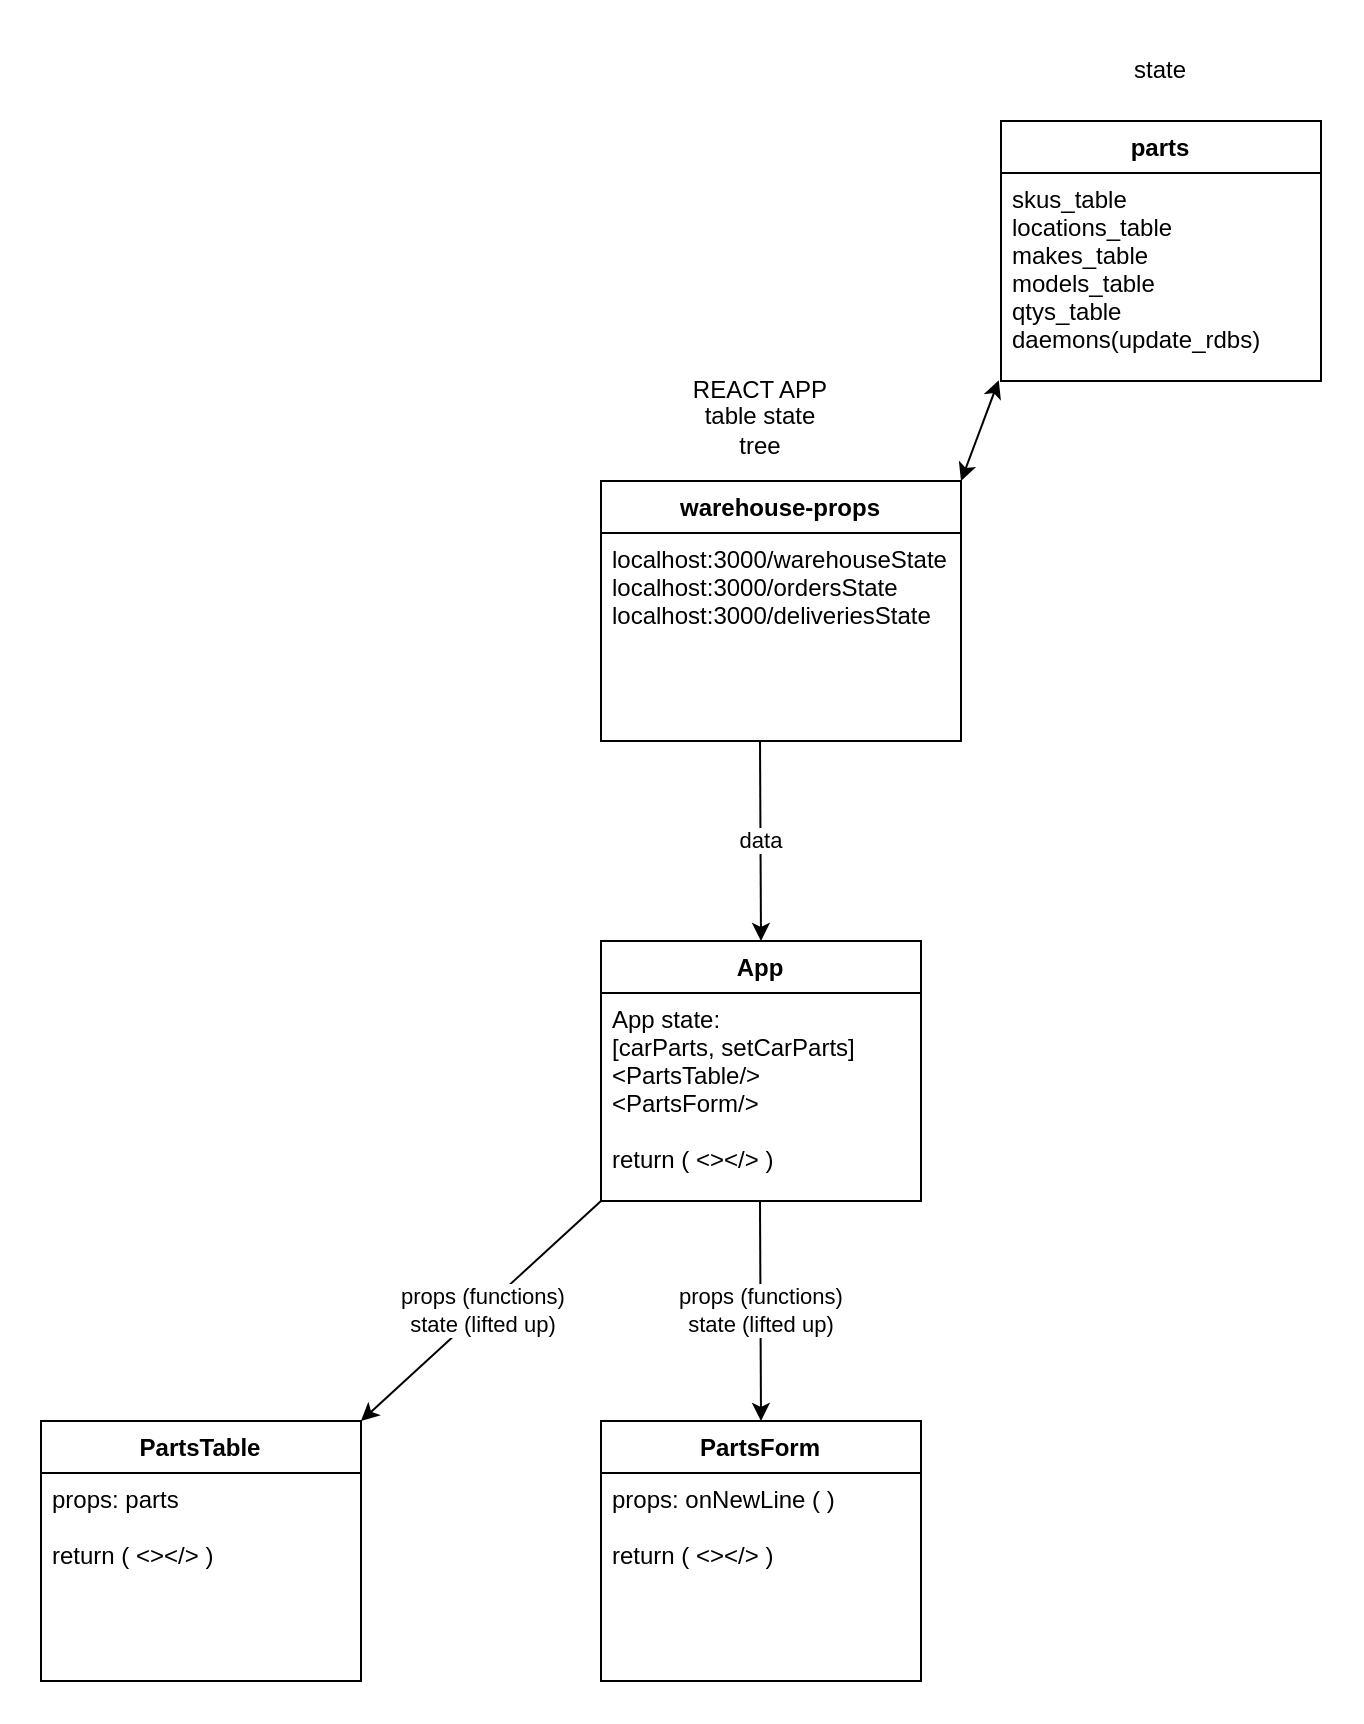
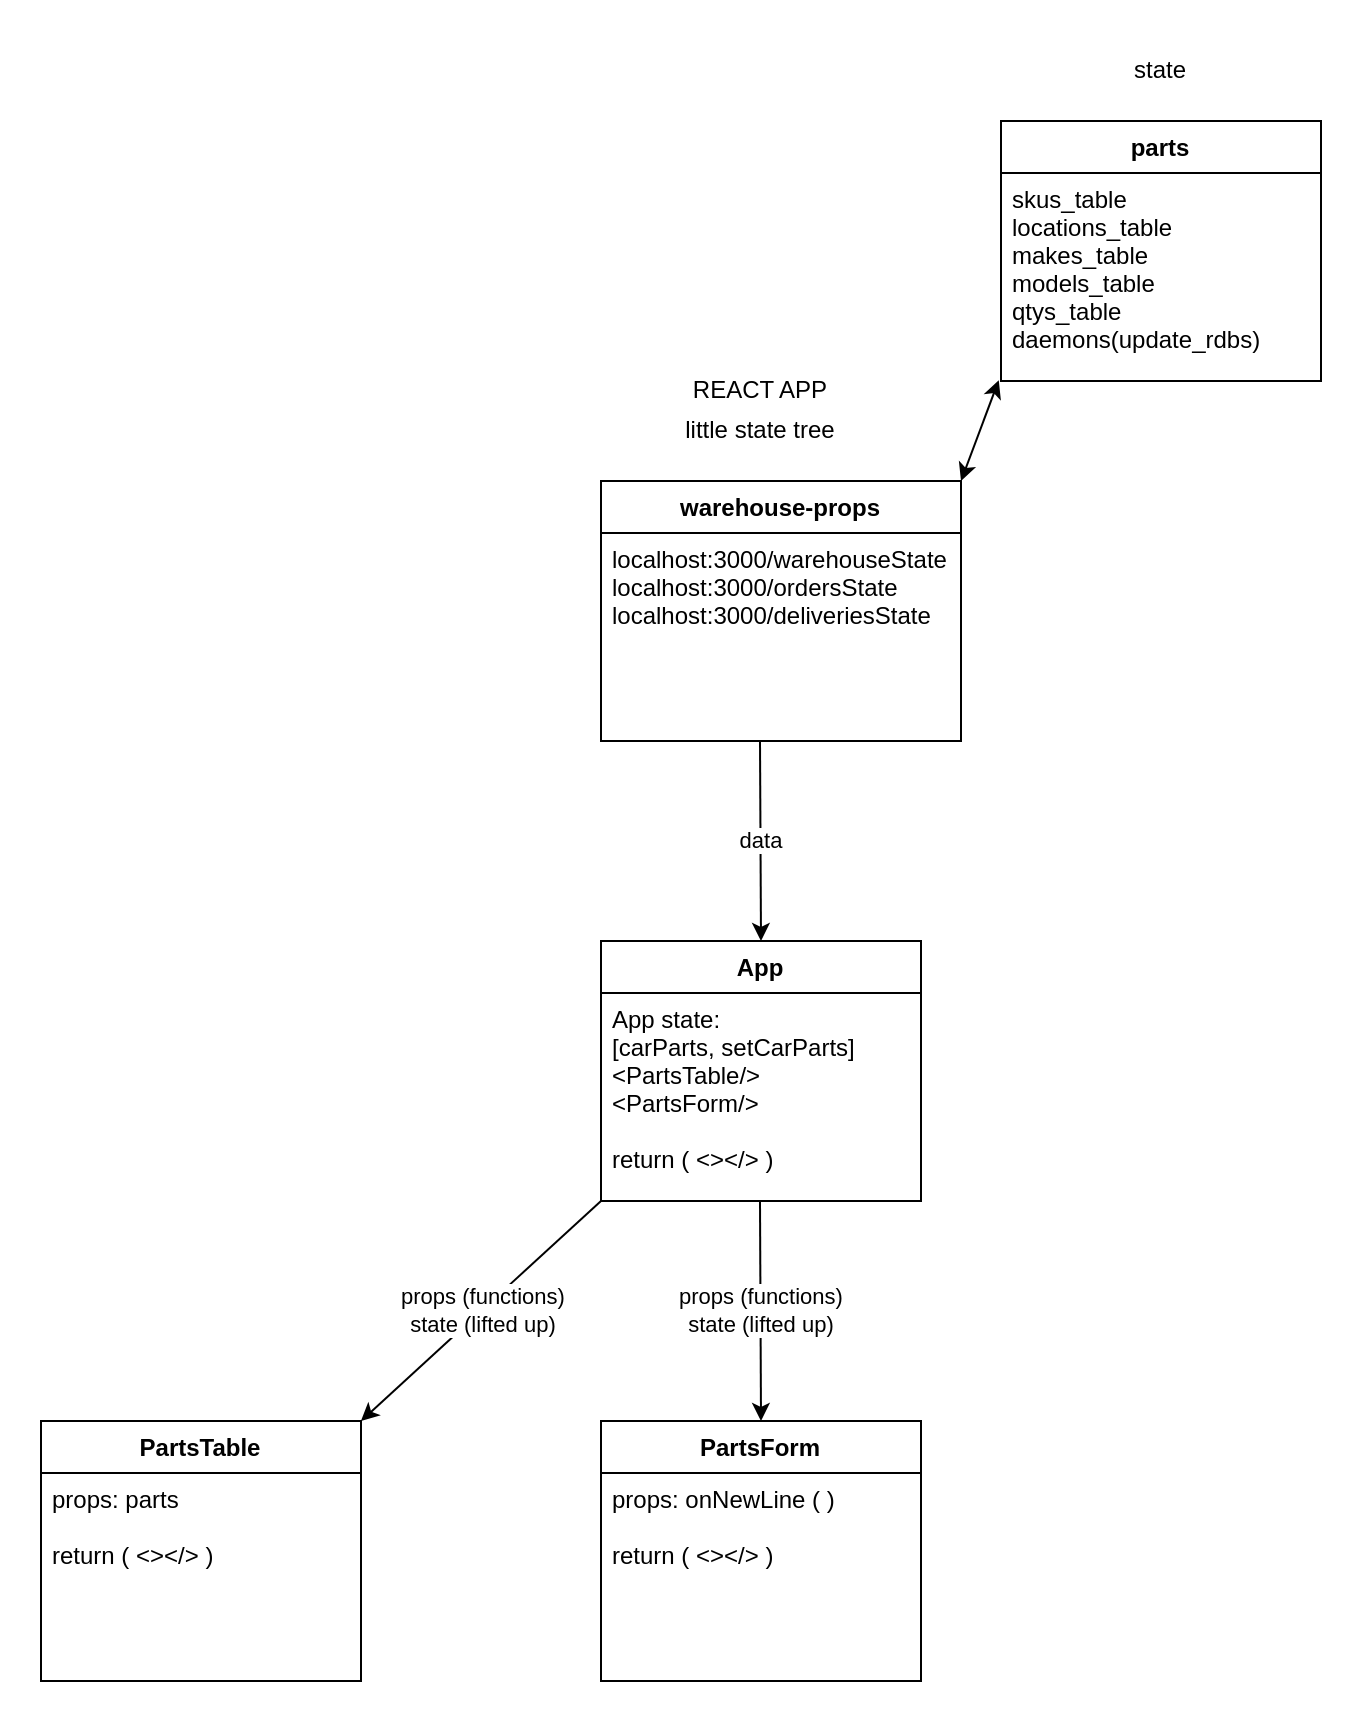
node "table state tree": label "table state tree" -> "little state tree"
